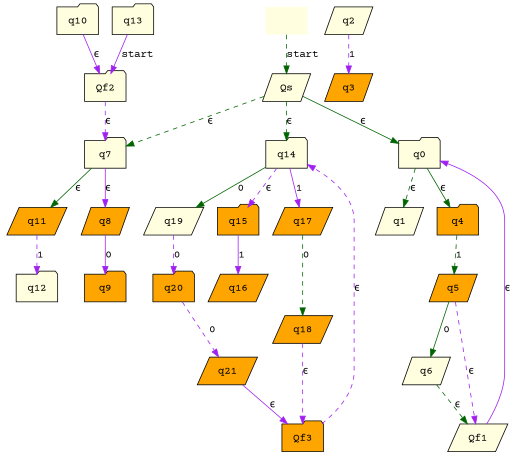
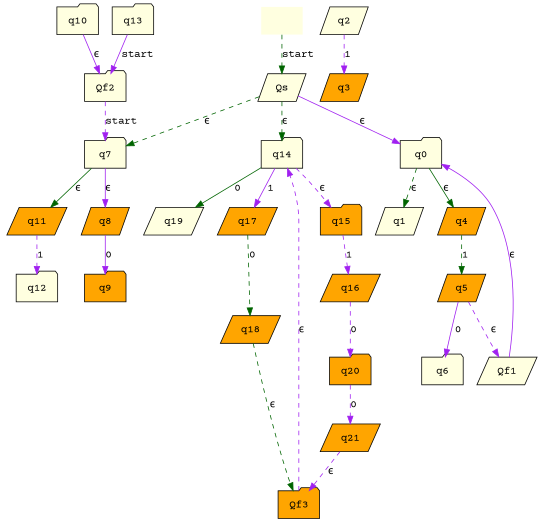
edge "Qs" -> "q0": color darkgreen -> purple
edge "Qf2" -> "q7": label "ϵ" -> "start"
node "q4": shape folder -> parallelogram
edge "q19" -> "q20": now "q16" -> "q20"
edge "q15" -> "q16": style solid -> dashed
edge "q5" -> "q6": color darkgreen -> purple
node "q6": shape parallelogram -> folder
edge "q18" -> "Qf3": color purple -> darkgreen
edge "q6" -> "Qf1": removed, label "ϵ"
edge "q21" -> "Qf3": style solid -> dashed
